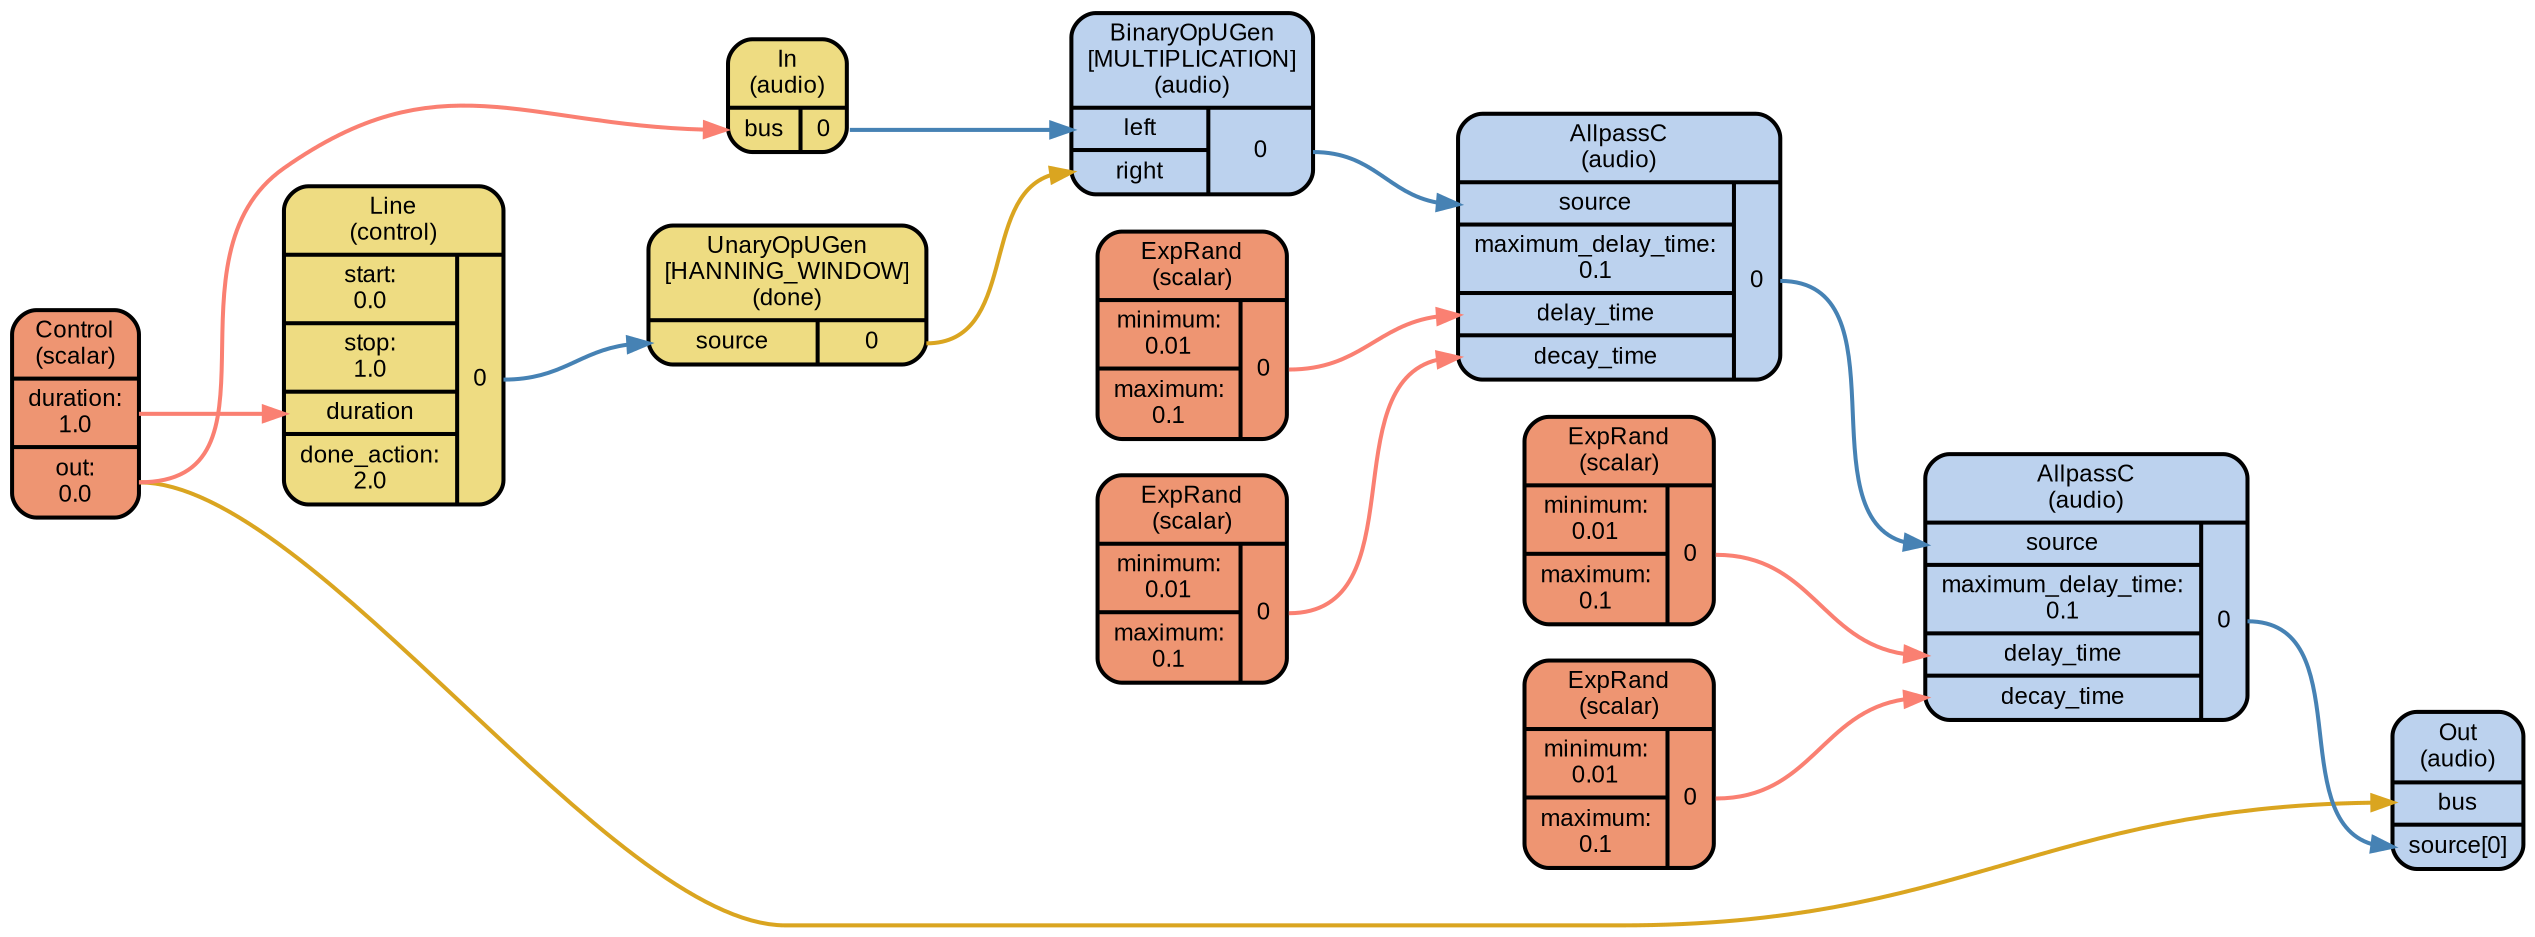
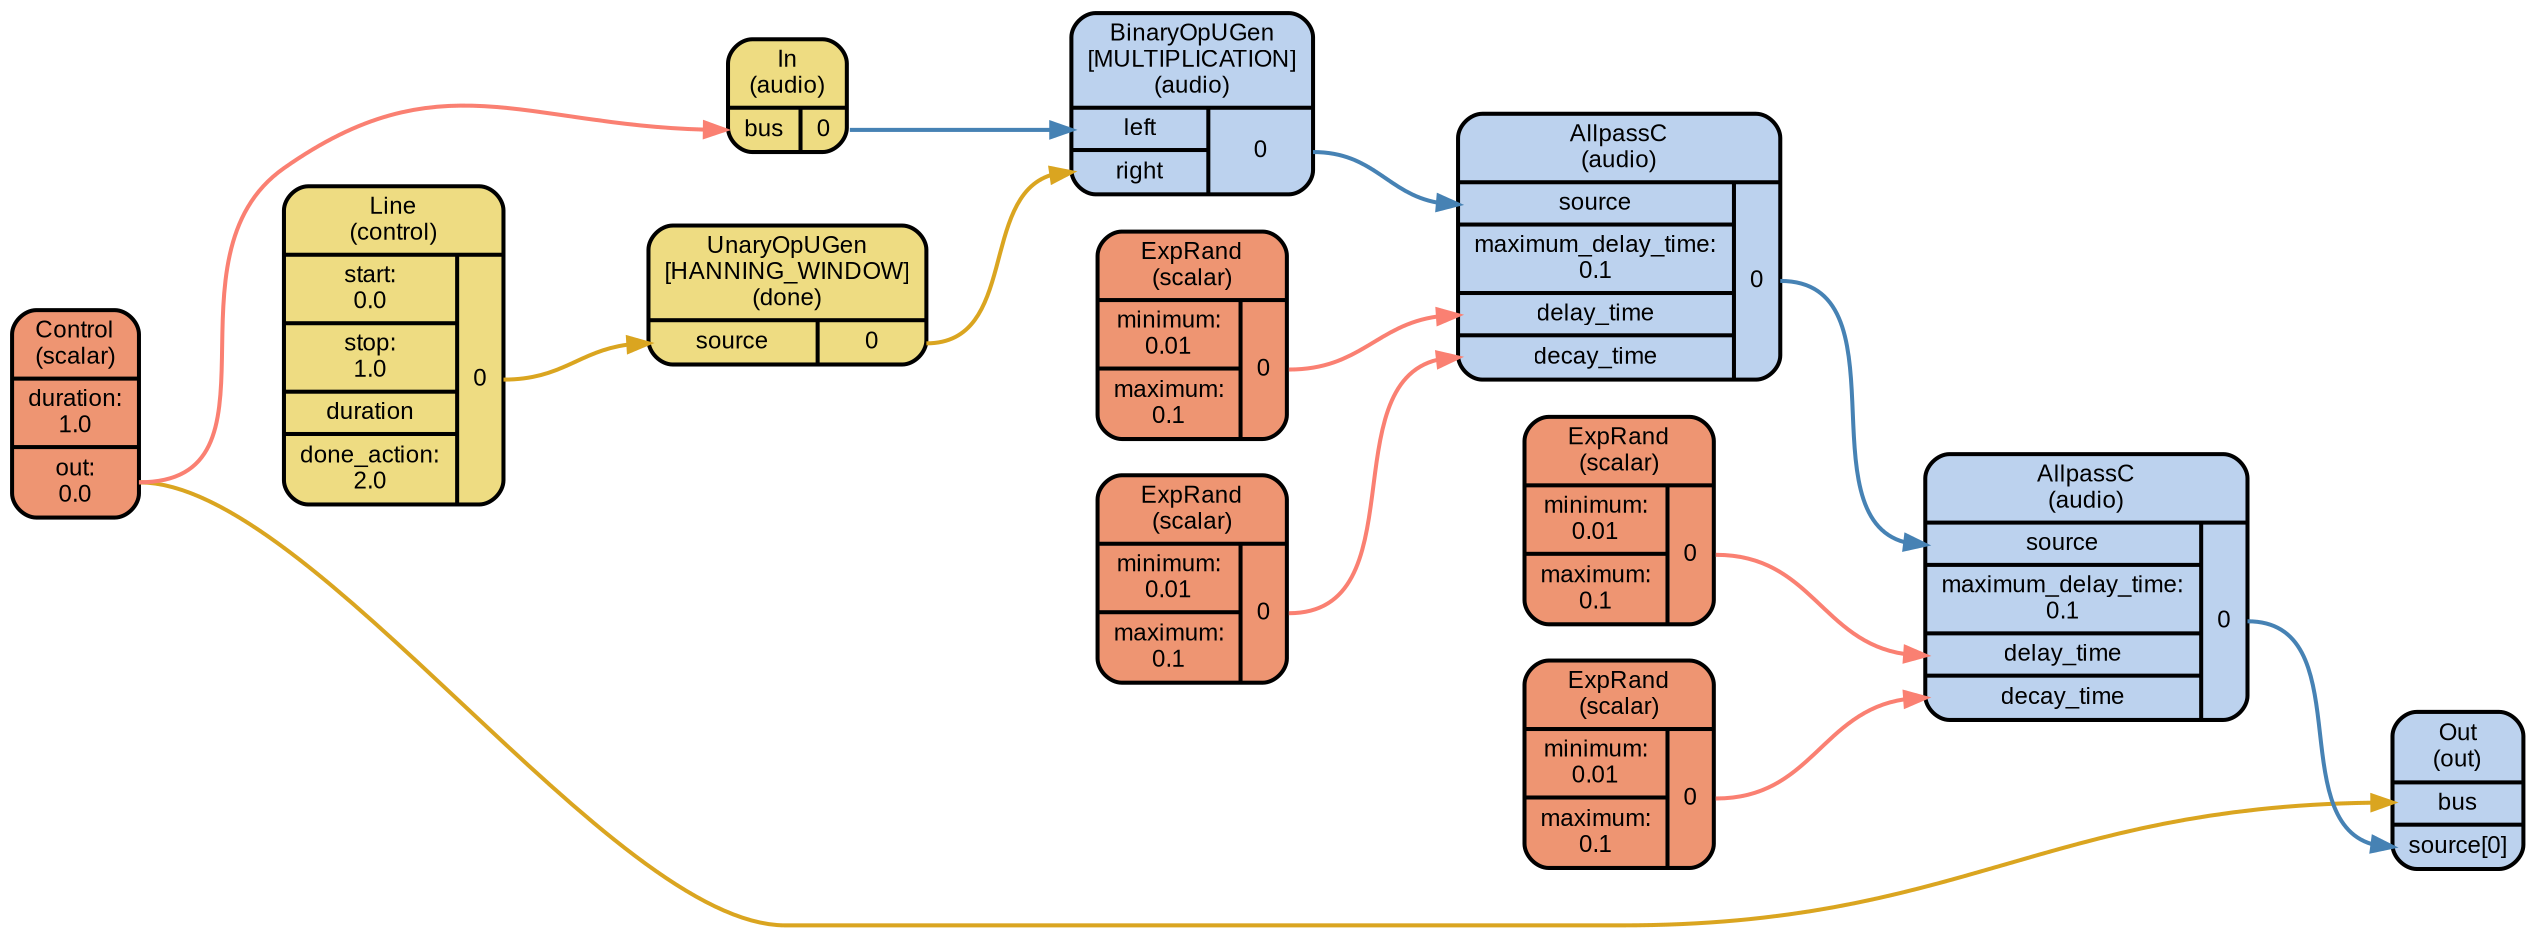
edge "Line" -> "UnaryOpUGen": color steelblue -> goldenrod
edge "Control" -> "Line": removed
node "Out": text "(audio)" -> "(out)"
